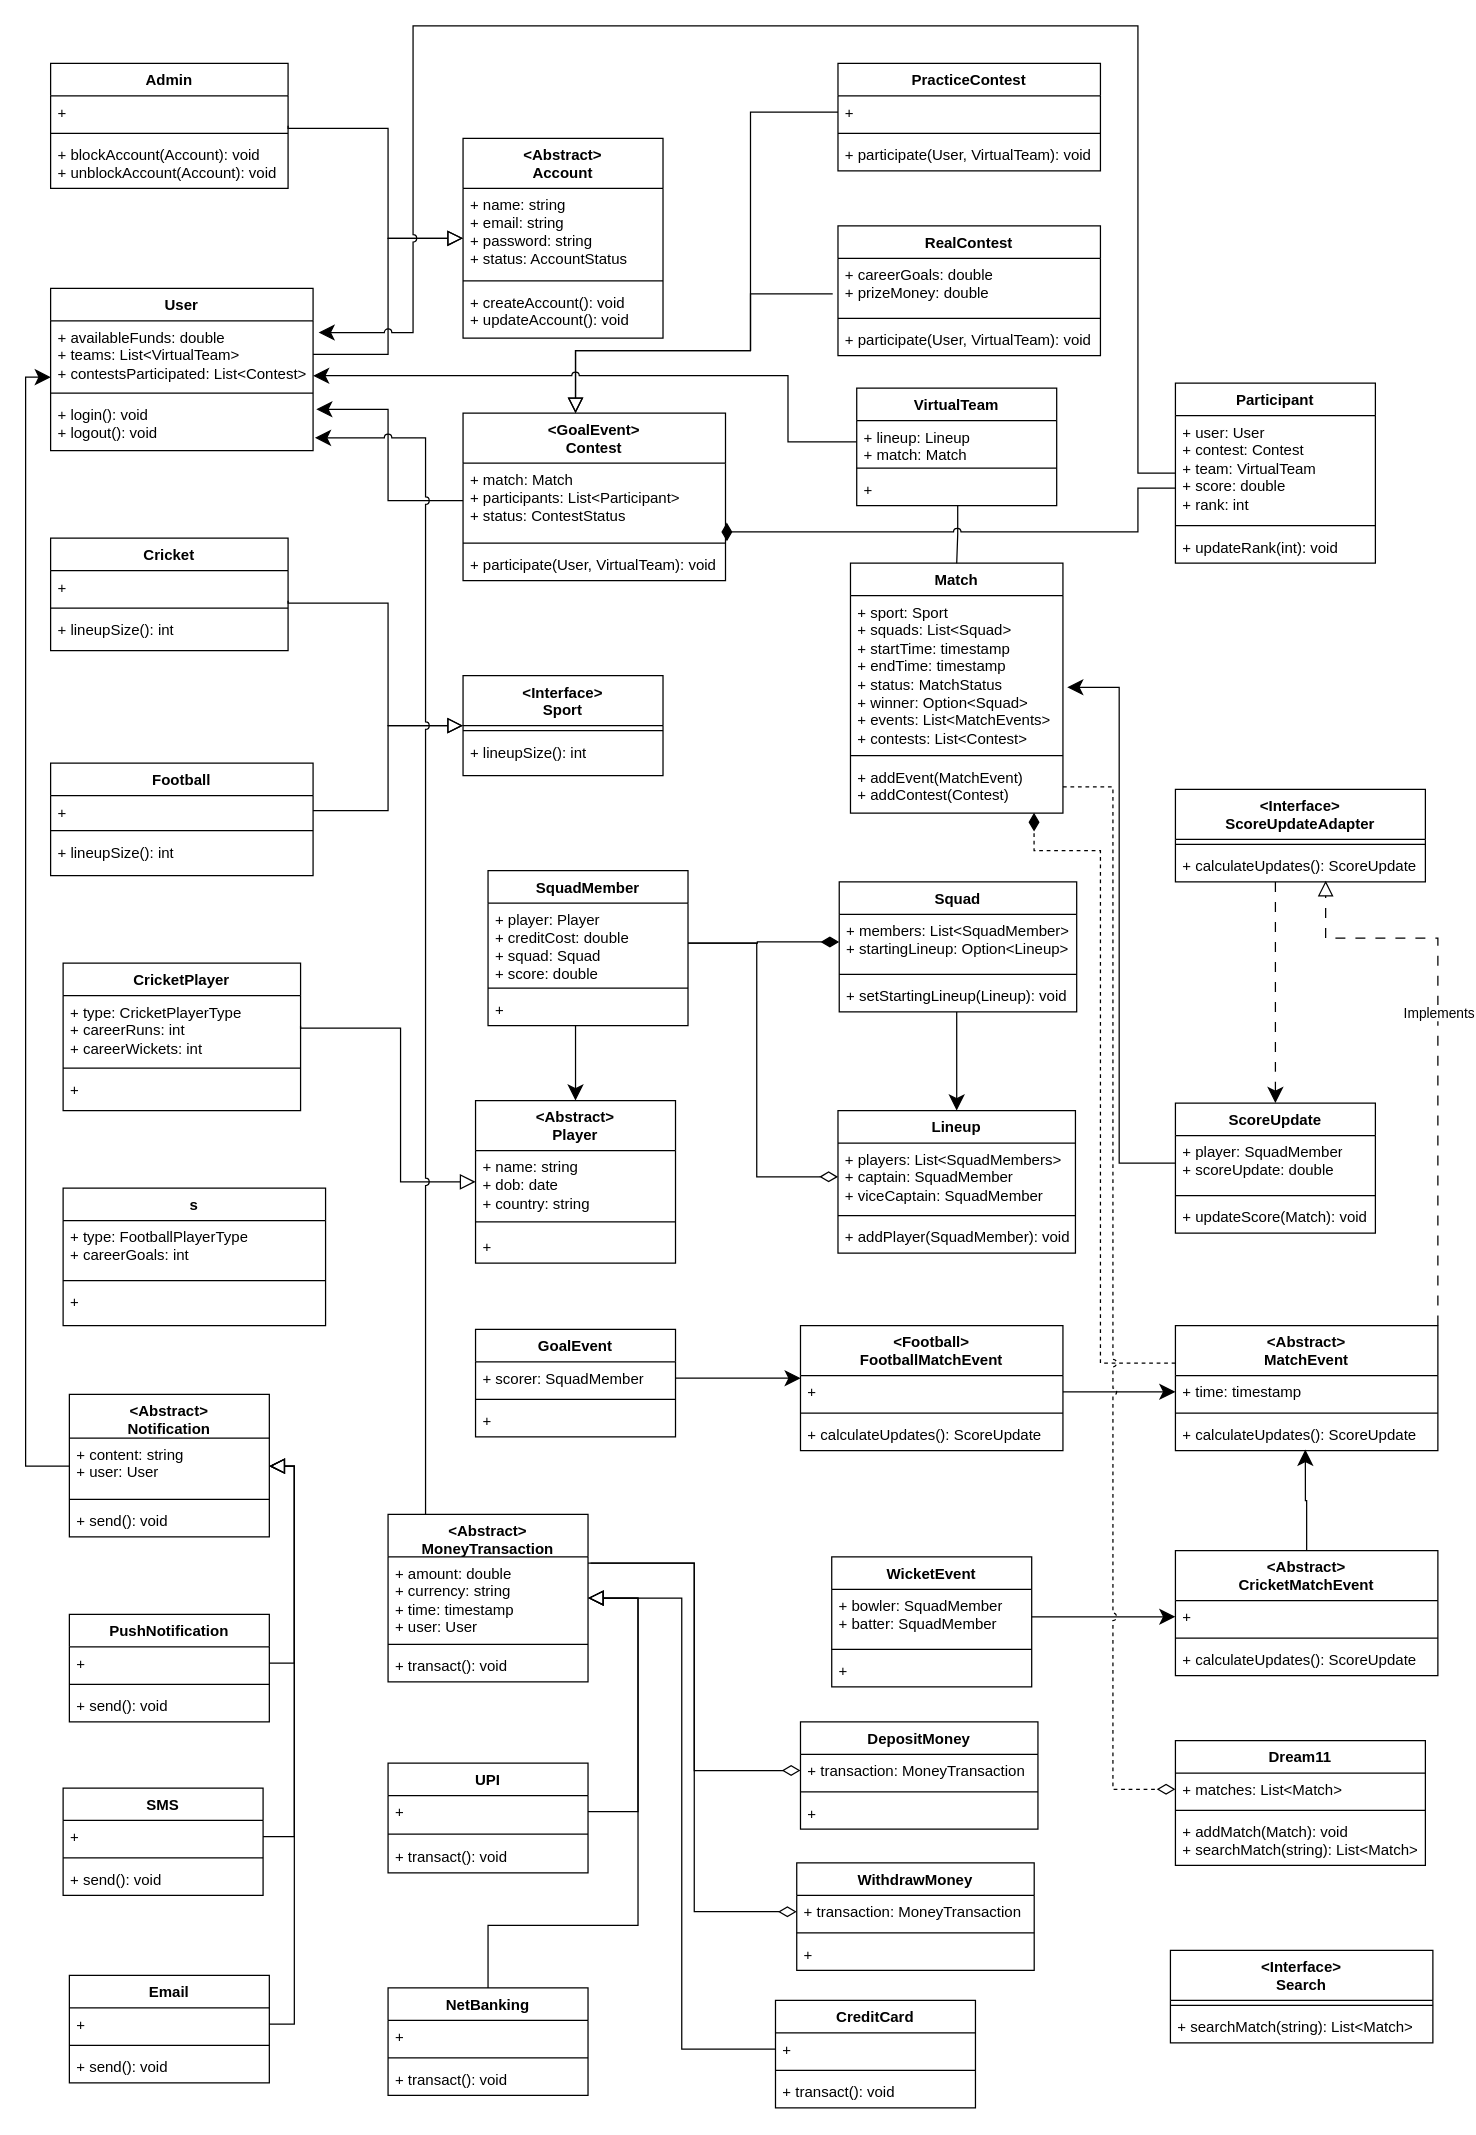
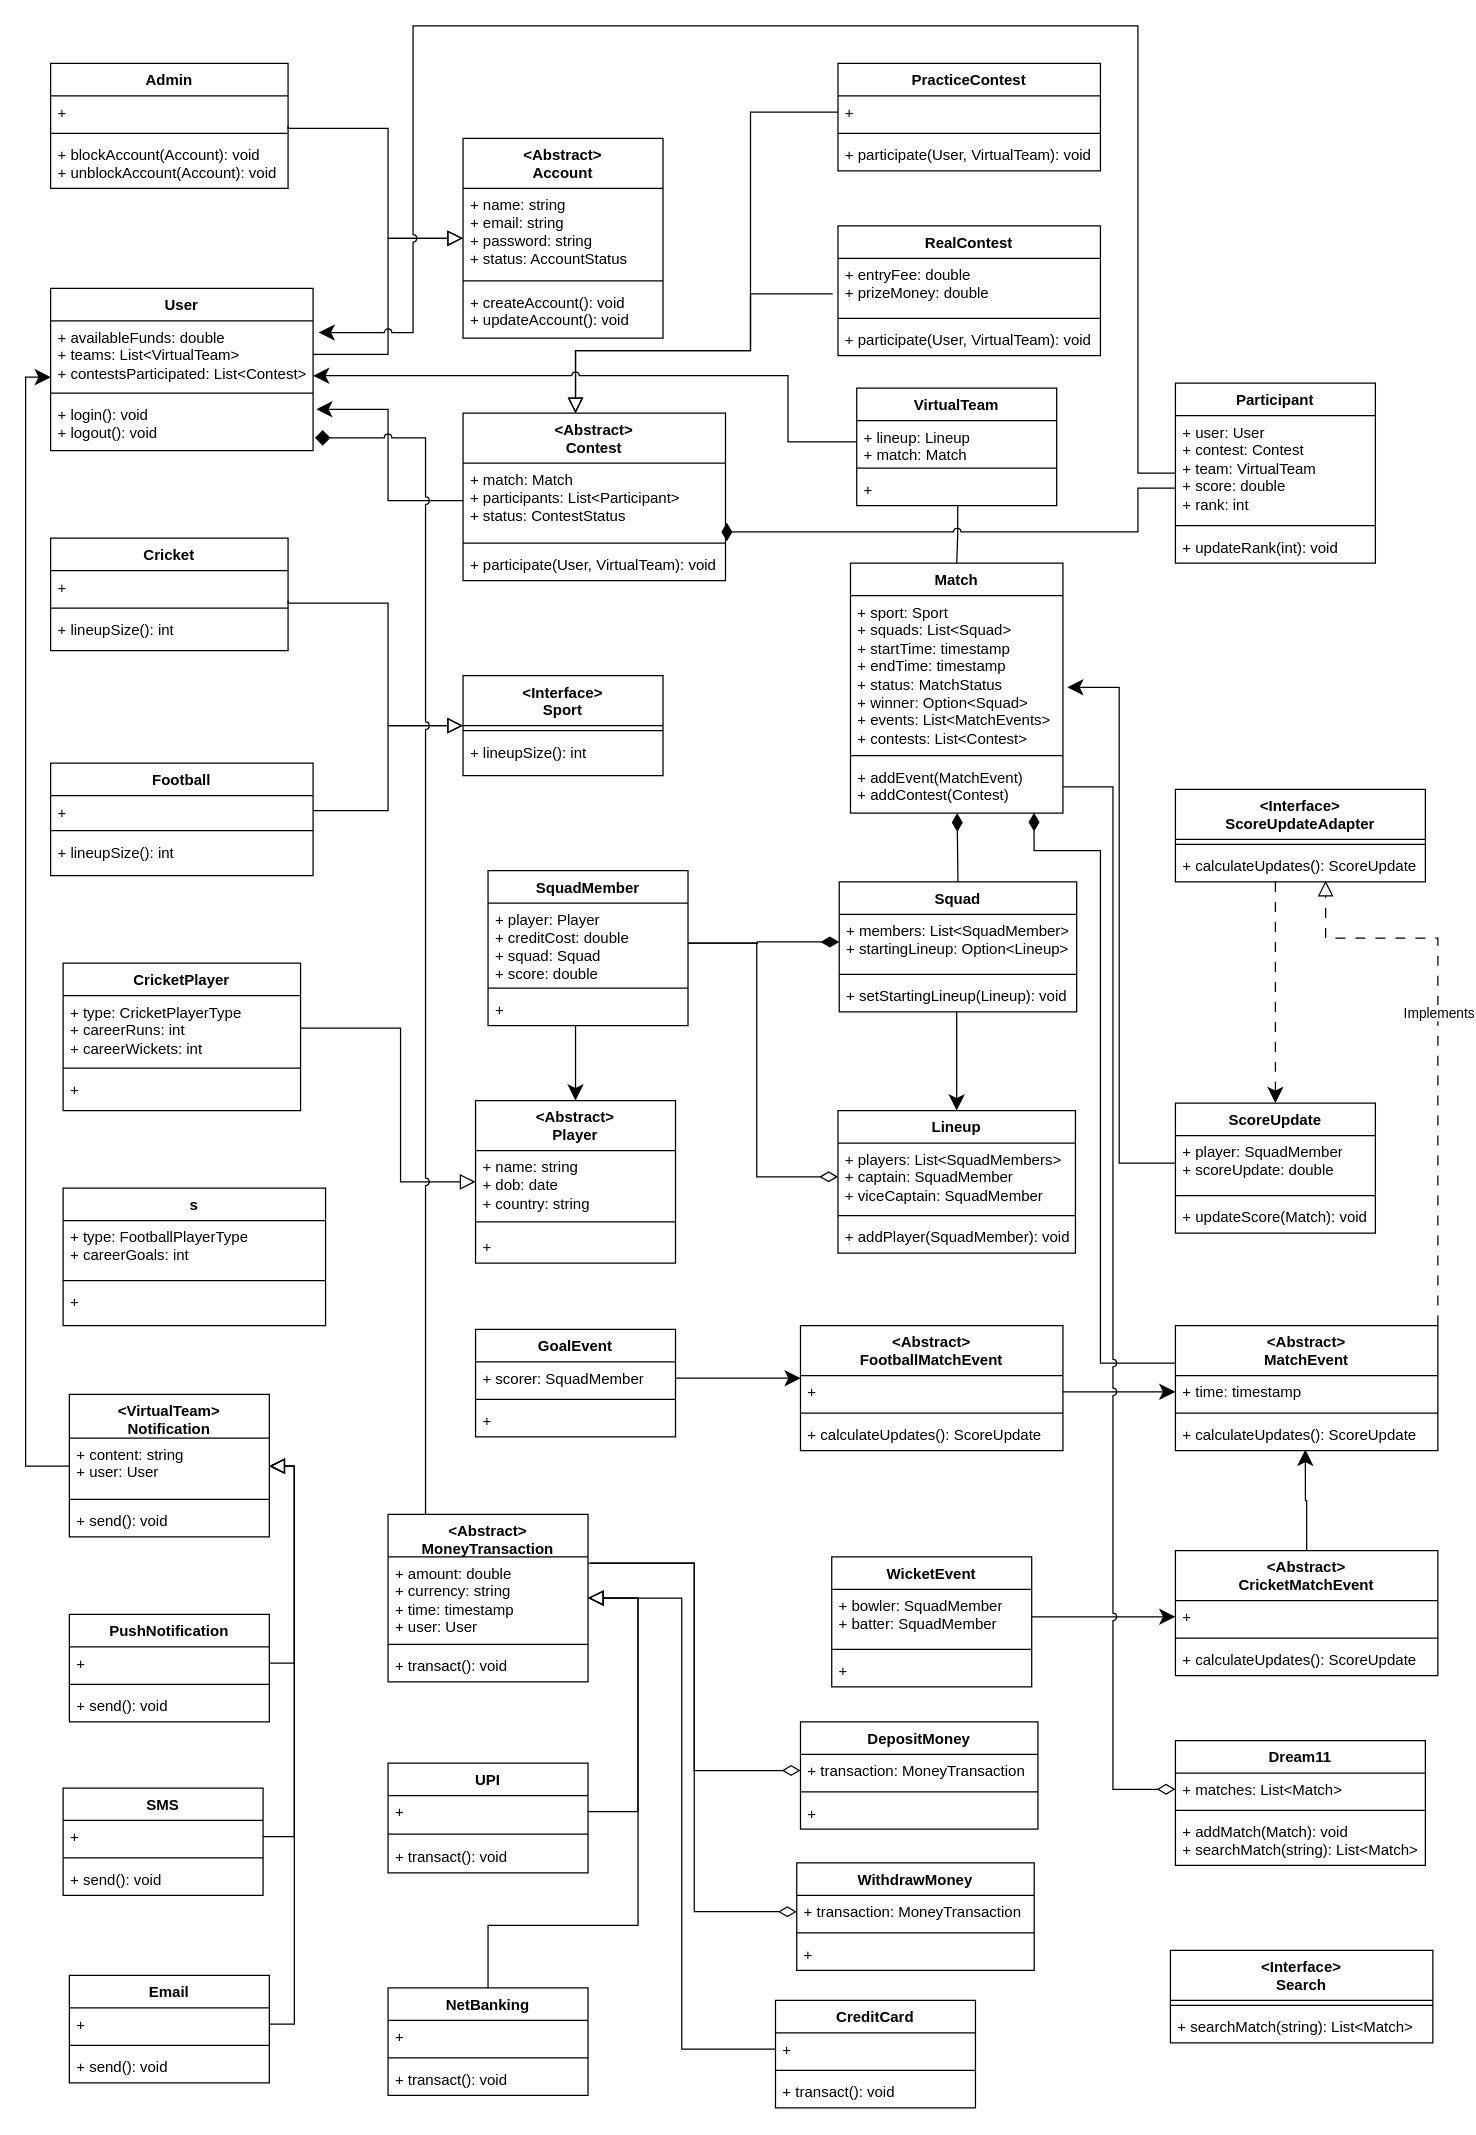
node "+ careerGoals: double + prizeMoney: double": label "+ careerGoals: double + prizeMoney: double" -> "+ entryFee: double + prizeMoney: double"
edge "<Abstract> MoneyTransaction" -> "+ login(): void + logout(): void": arrowhead classic -> diamond
node "<GoalEvent> Contest": label "<GoalEvent> Contest" -> "<Abstract> Contest"
edge "Squad" -> "+ addEvent(MatchEvent) + addContest(Contest)": added
edge "<Abstract> MatchEvent" -> "+ addEvent(MatchEvent) + addContest(Contest)": style dashed -> solid
edge "+ addEvent(MatchEvent) + addContest(Contest)" -> "+ matches: List<Match>": style dashed -> solid
node "<Football> FootballMatchEvent": label "<Football> FootballMatchEvent" -> "<Abstract> FootballMatchEvent"
node "<Abstract> Notification": label "<Abstract> Notification" -> "<VirtualTeam> Notification"
